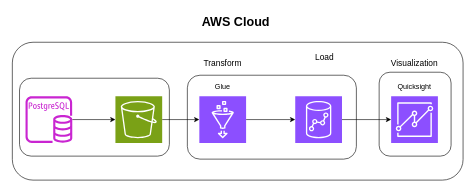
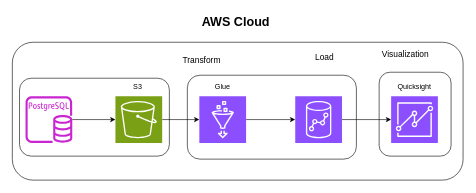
node "Transform": moved (223, 63) -> (202, 60)
node "Visualization": moved (415, 63) -> (406, 54)
node "S3": added
